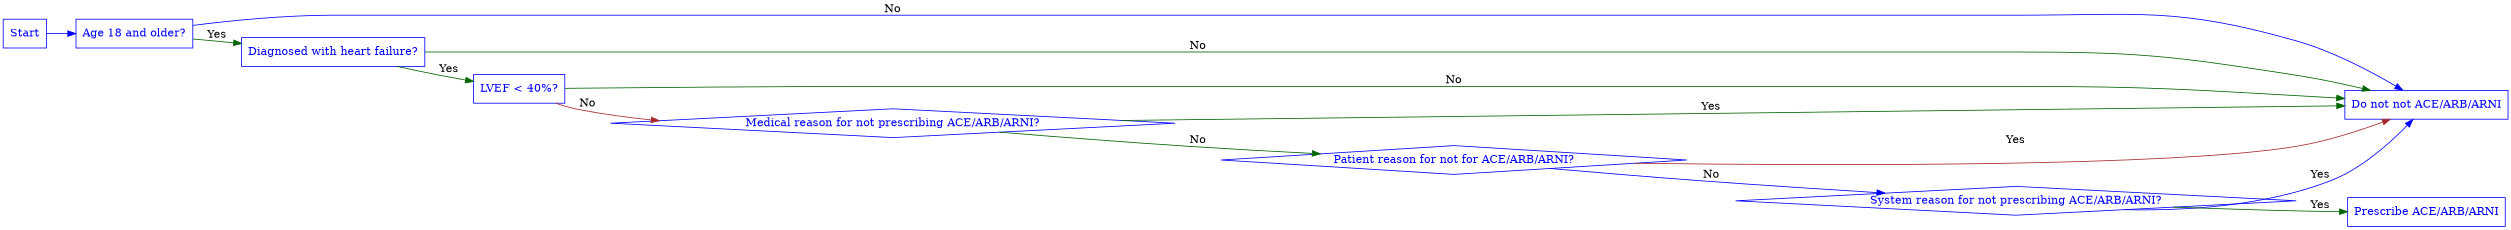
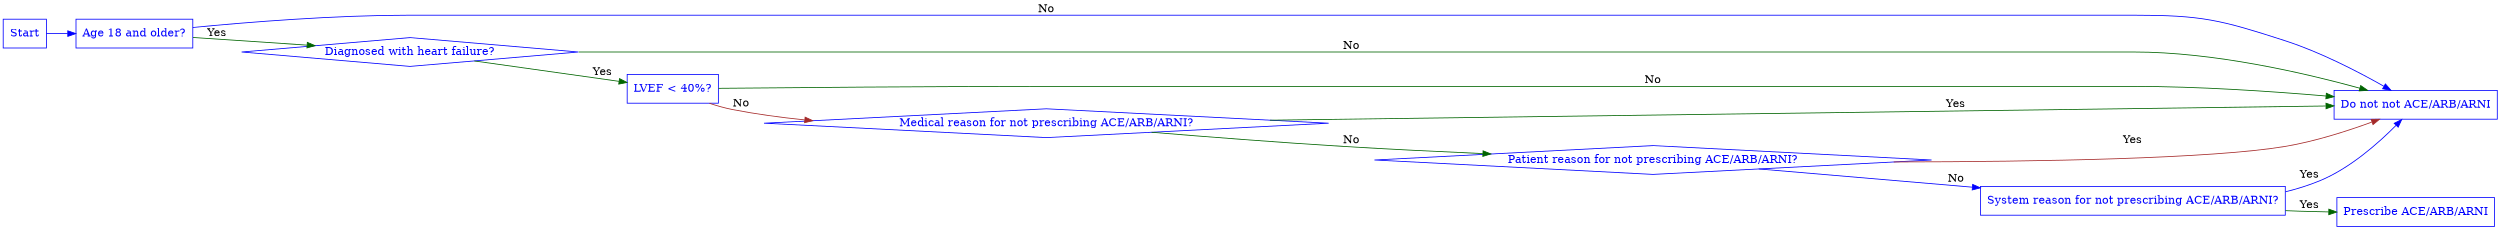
node "Diagnosed with heart failure?": shape box -> diamond
node "Patient reason for not for ACE/ARB/ARNI?": label "Patient reason for not for ACE/ARB/ARNI?" -> "Patient reason for not prescribing ACE/ARB/ARNI?"
node "System reason for not prescribing ACE/ARB/ARNI?": shape diamond -> box
